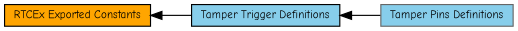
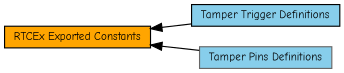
edge "Tamper Pins Definitions" -> "Tamper Trigger Definitions": now "Tamper Pins Definitions" -> "RTCEx Exported Constants"
